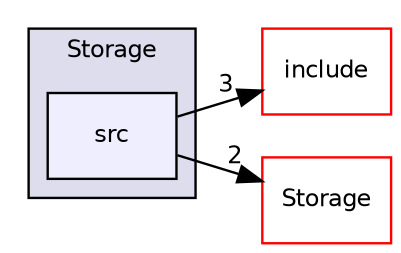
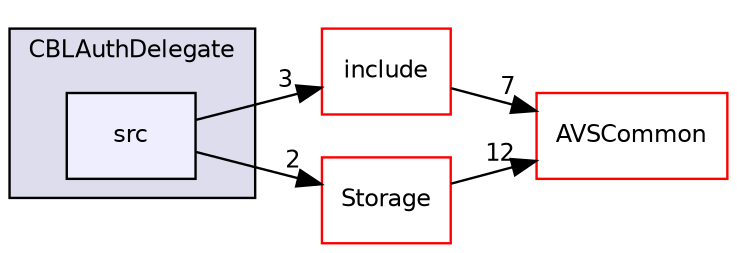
cluster "Storage": label "Storage" -> "CBLAuthDelegate"
node "AVSCommon": added
